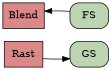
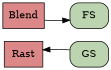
edge "FS" -> "Blend": reversed
edge "Rast" -> "GS": reversed
